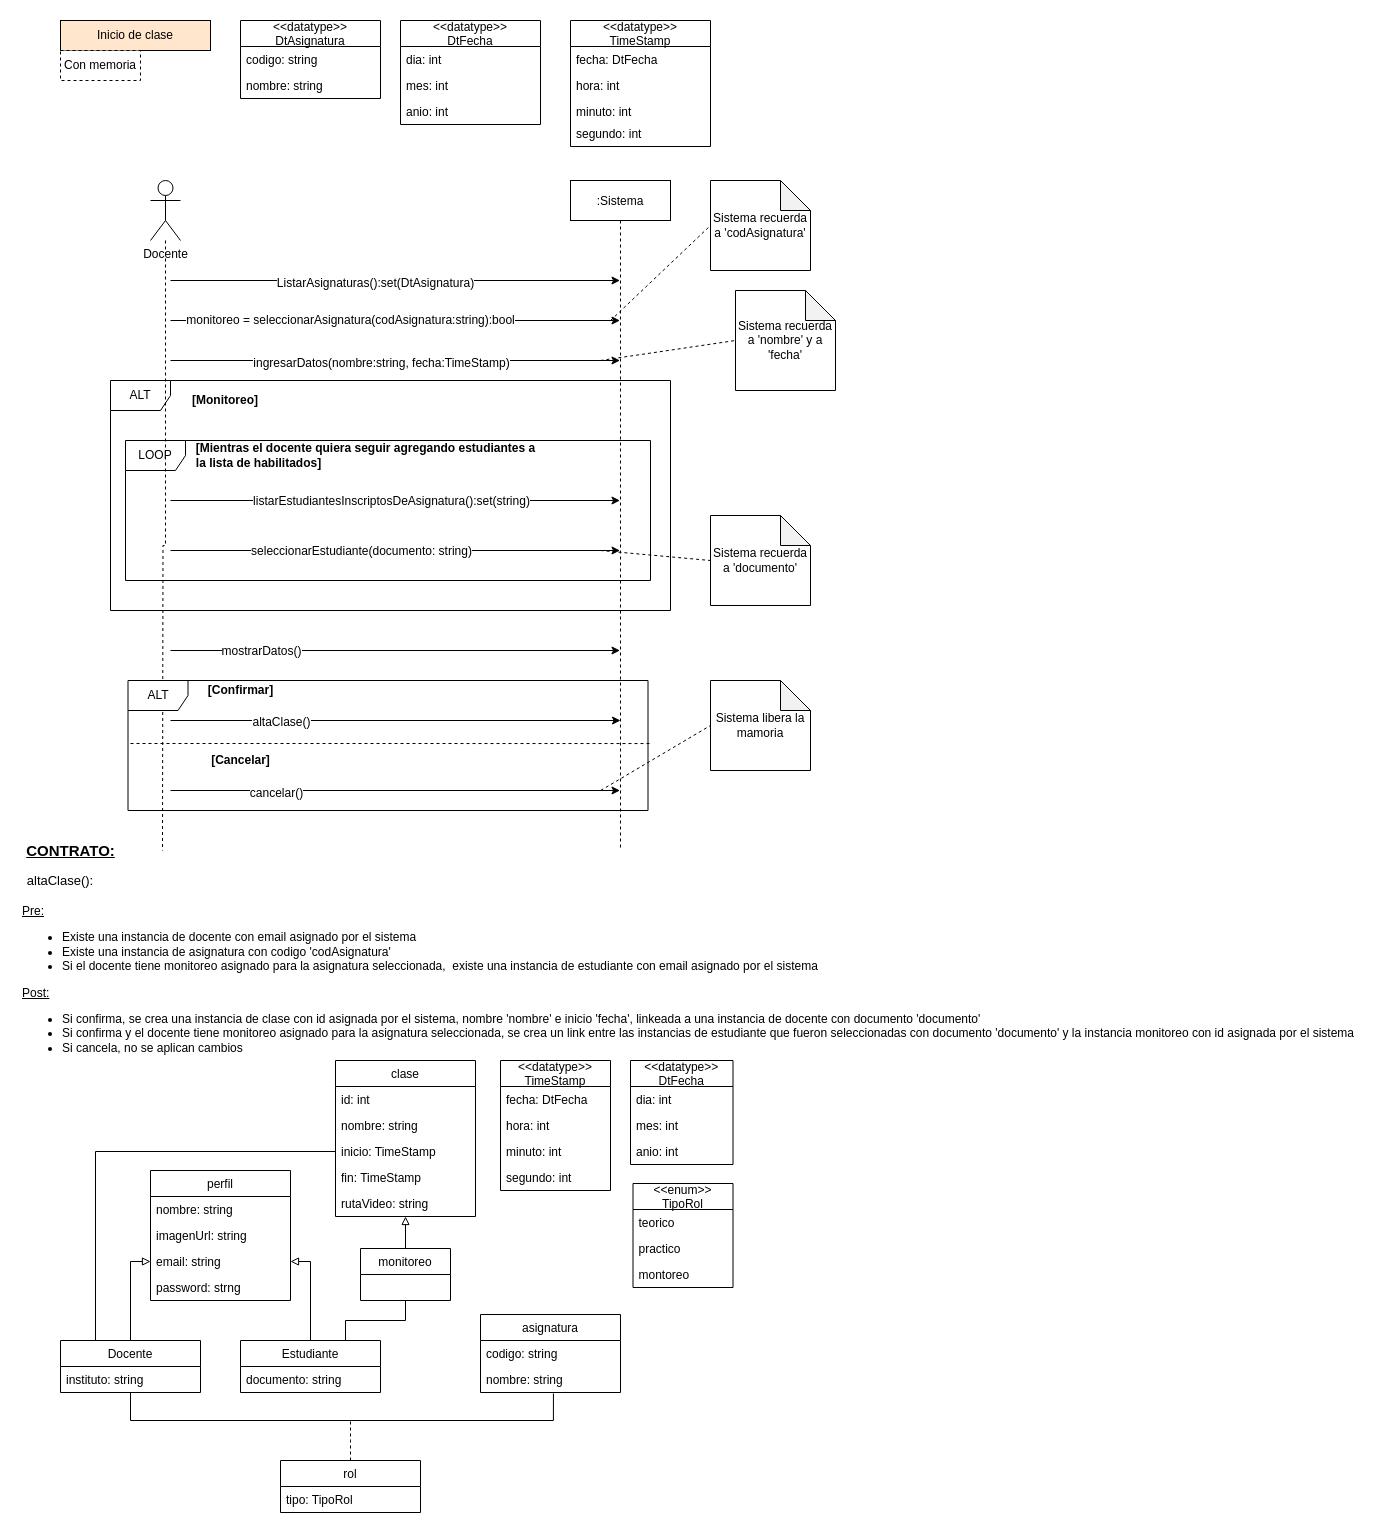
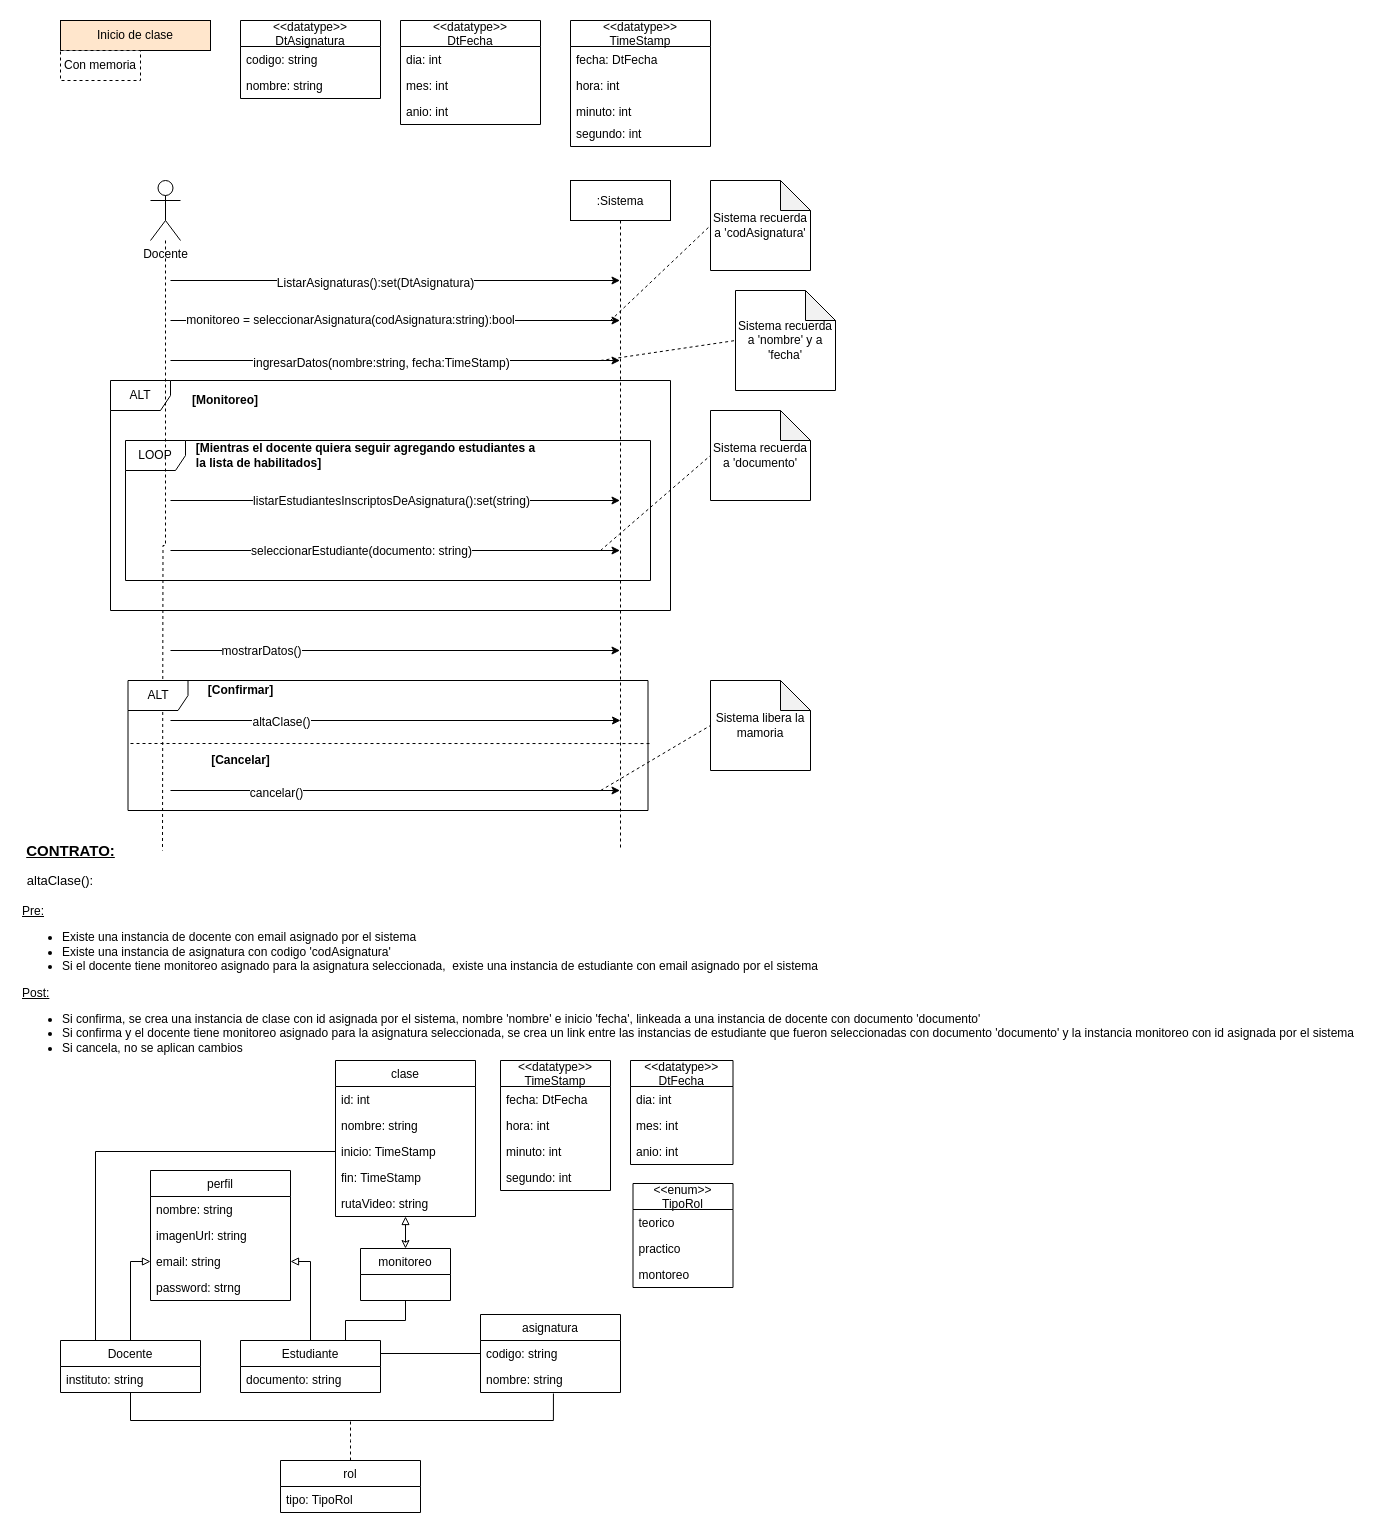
node "Sistema recuerda a 'documento'": moved (761, 561) -> (761, 456)
edge "monitoreo" -> "clase": arrowhead none -> classic
edge "asignatura" -- "Estudiante": added
